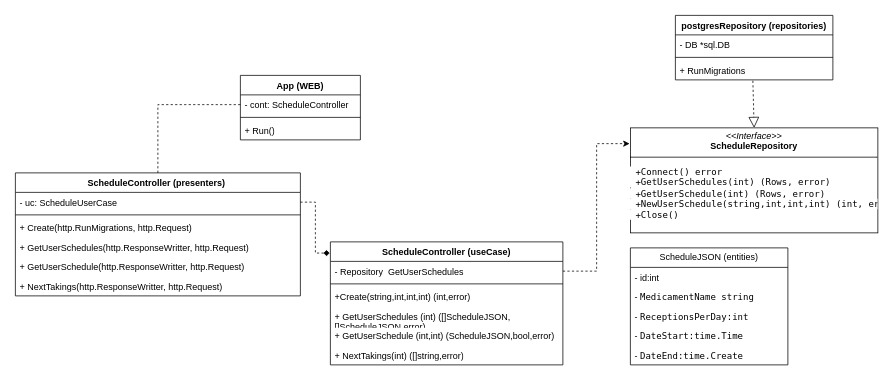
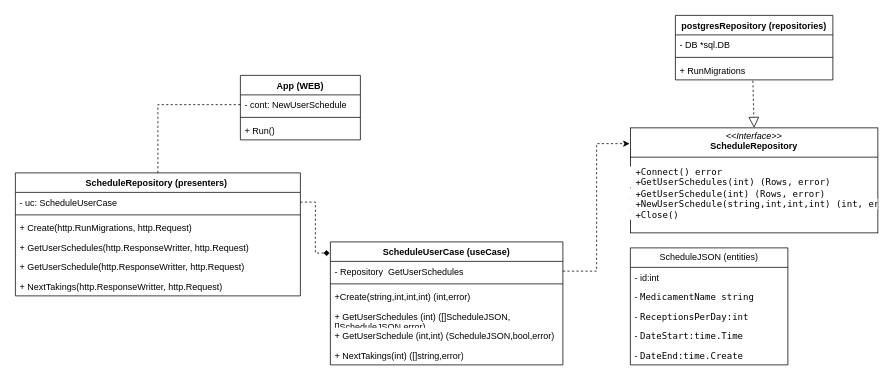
node "- cont: ScheduleController": label "- cont: ScheduleController" -> "- cont: NewUserSchedule"
node "ScheduleController (presenters)": label "ScheduleController (presenters)" -> "ScheduleRepository (presenters)"
node "ScheduleController (useCase)": label "ScheduleController (useCase)" -> "ScheduleUserCase (useCase)"
